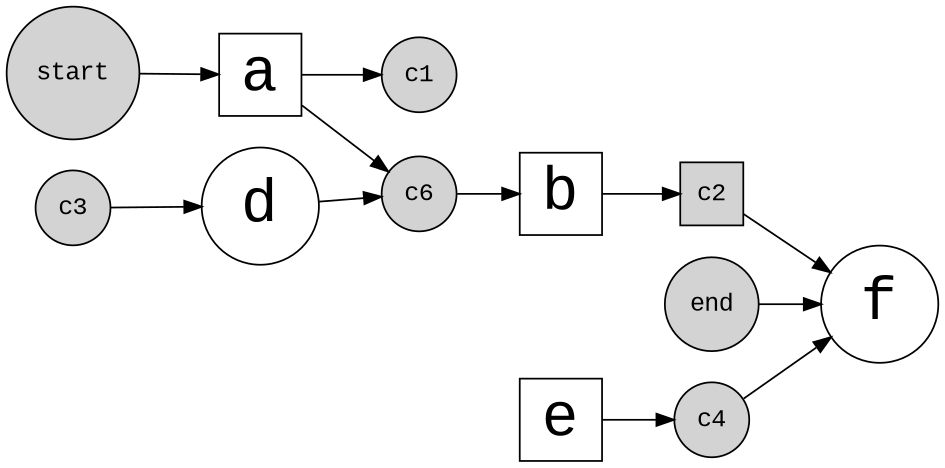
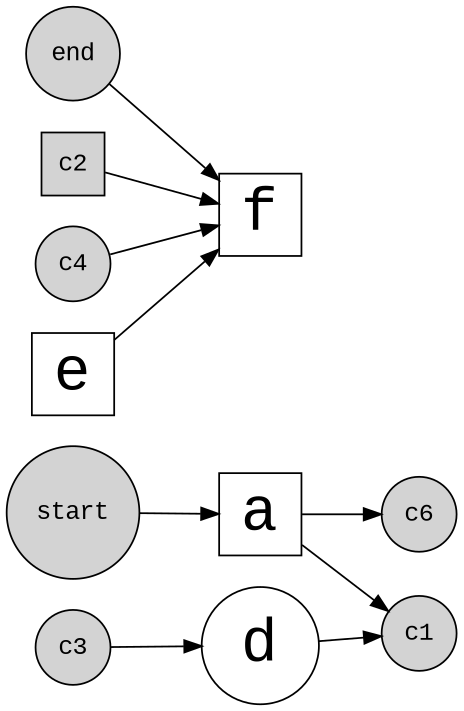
node "b": removed
edge "d" -> "c6": now "d" -> "c1"
node "f": shape circle -> square
edge "e" -> "c4": now "e" -> "f"
